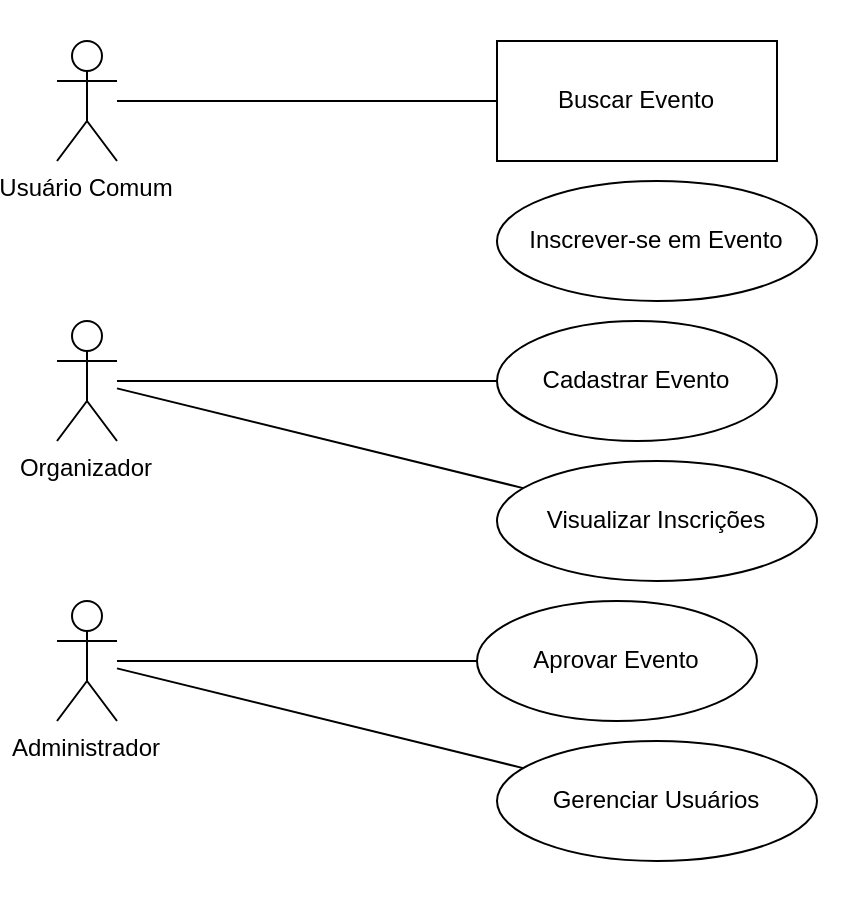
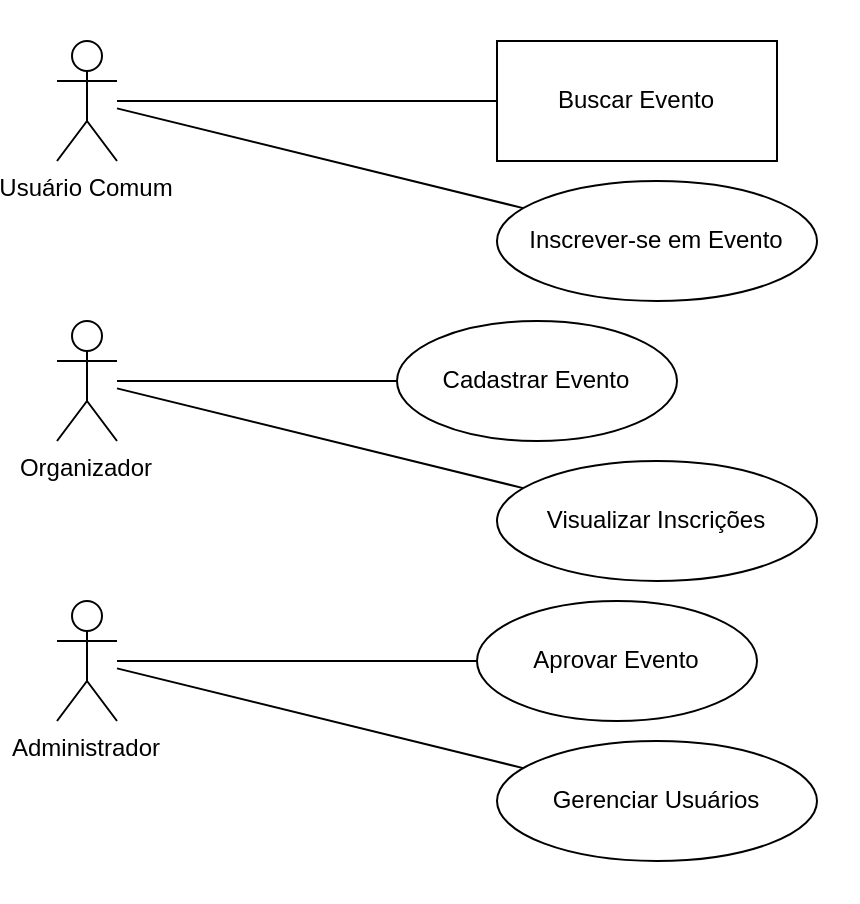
edge "Usuário Comum" -- "Inscrever-se em Evento": added
node "Cadastrar Evento": moved (637, 381) -> (537, 381)
